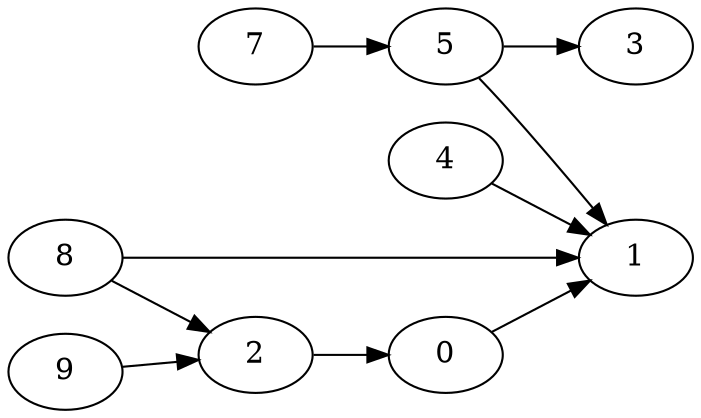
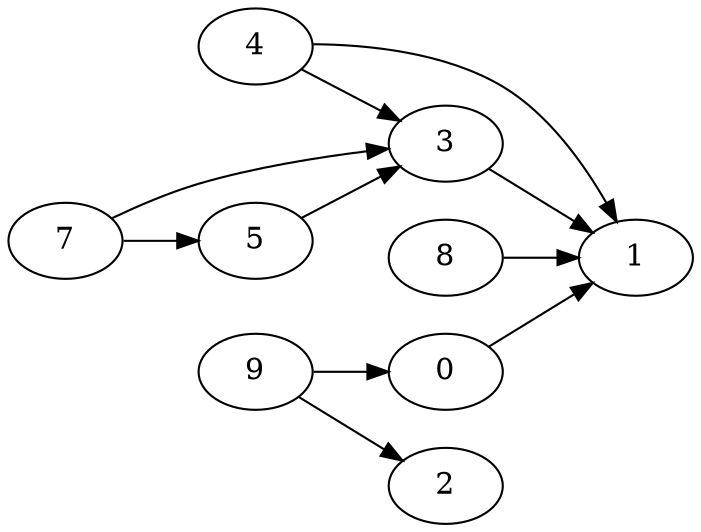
edge "4" -> "3": added
edge "5" -> "1": now "3" -> "1"
edge "7" -> "3": added
edge "8" -> "2": removed
edge "2" -> "0": now "9" -> "0"
